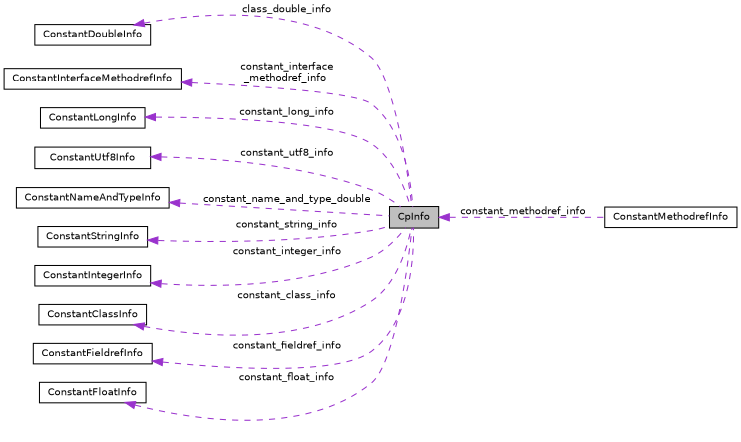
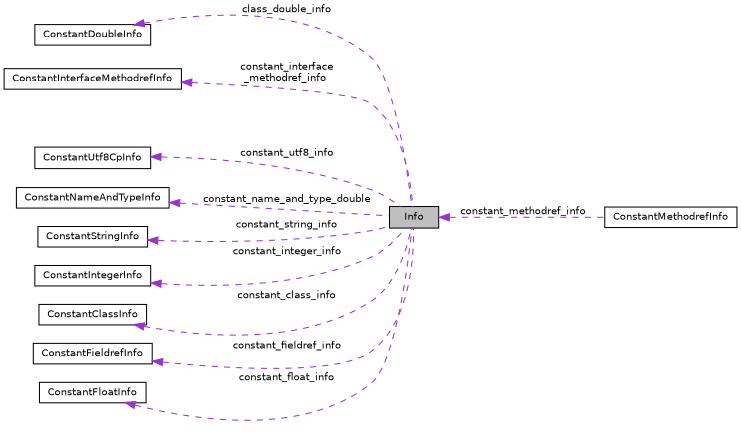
node "ConstantLongInfo": removed
node "ConstantUtf8Info": label "ConstantUtf8Info" -> "ConstantUtf8CpInfo"
node "CpInfo": label "CpInfo" -> "Info"
